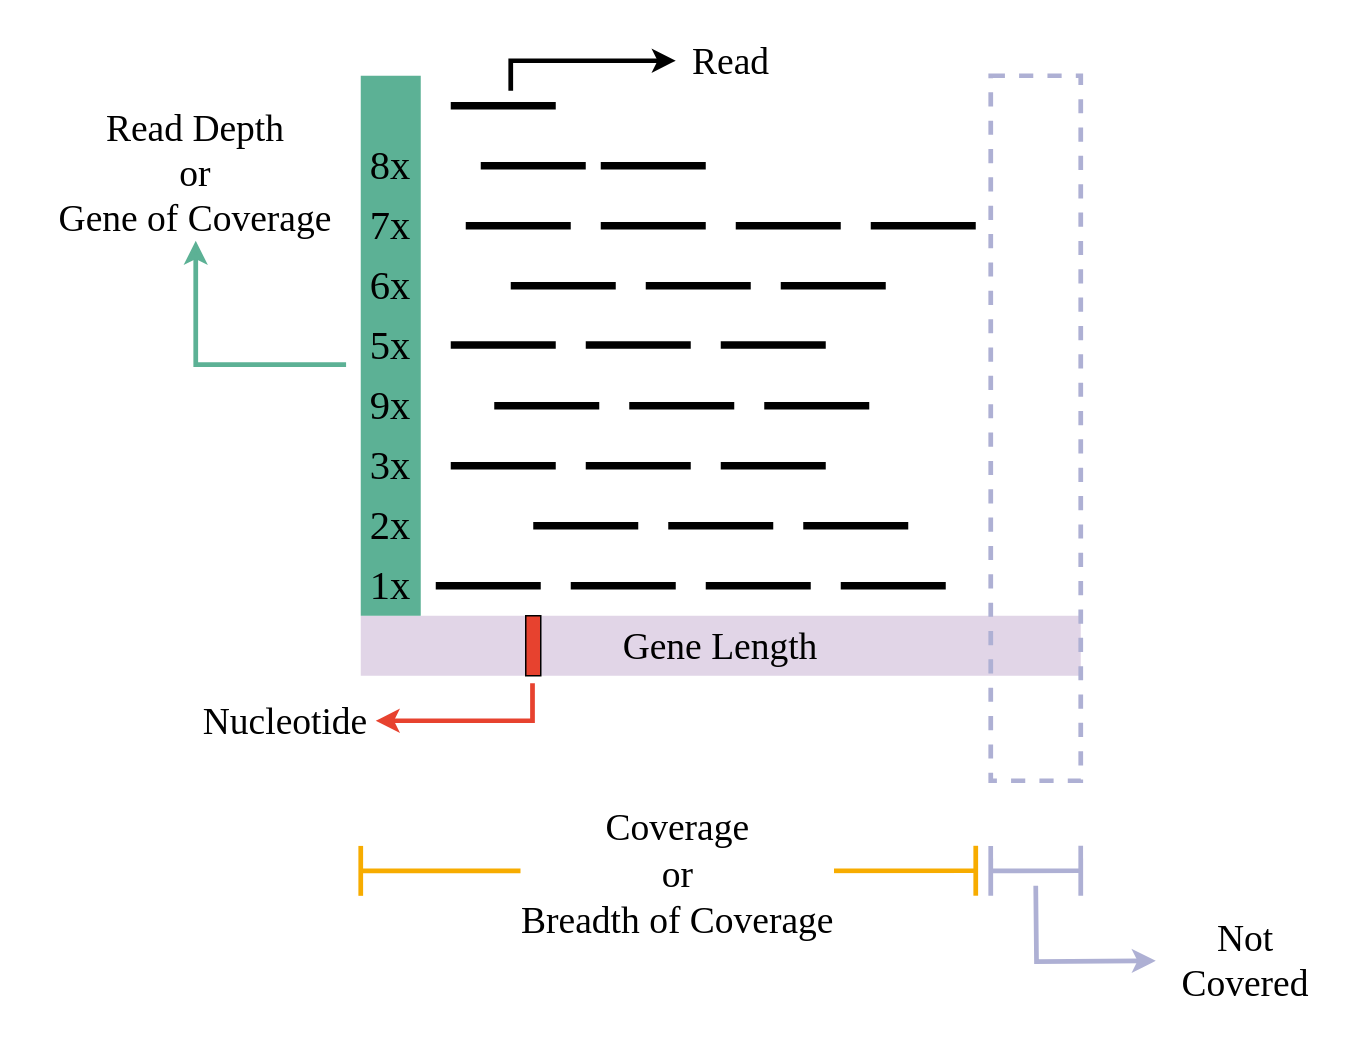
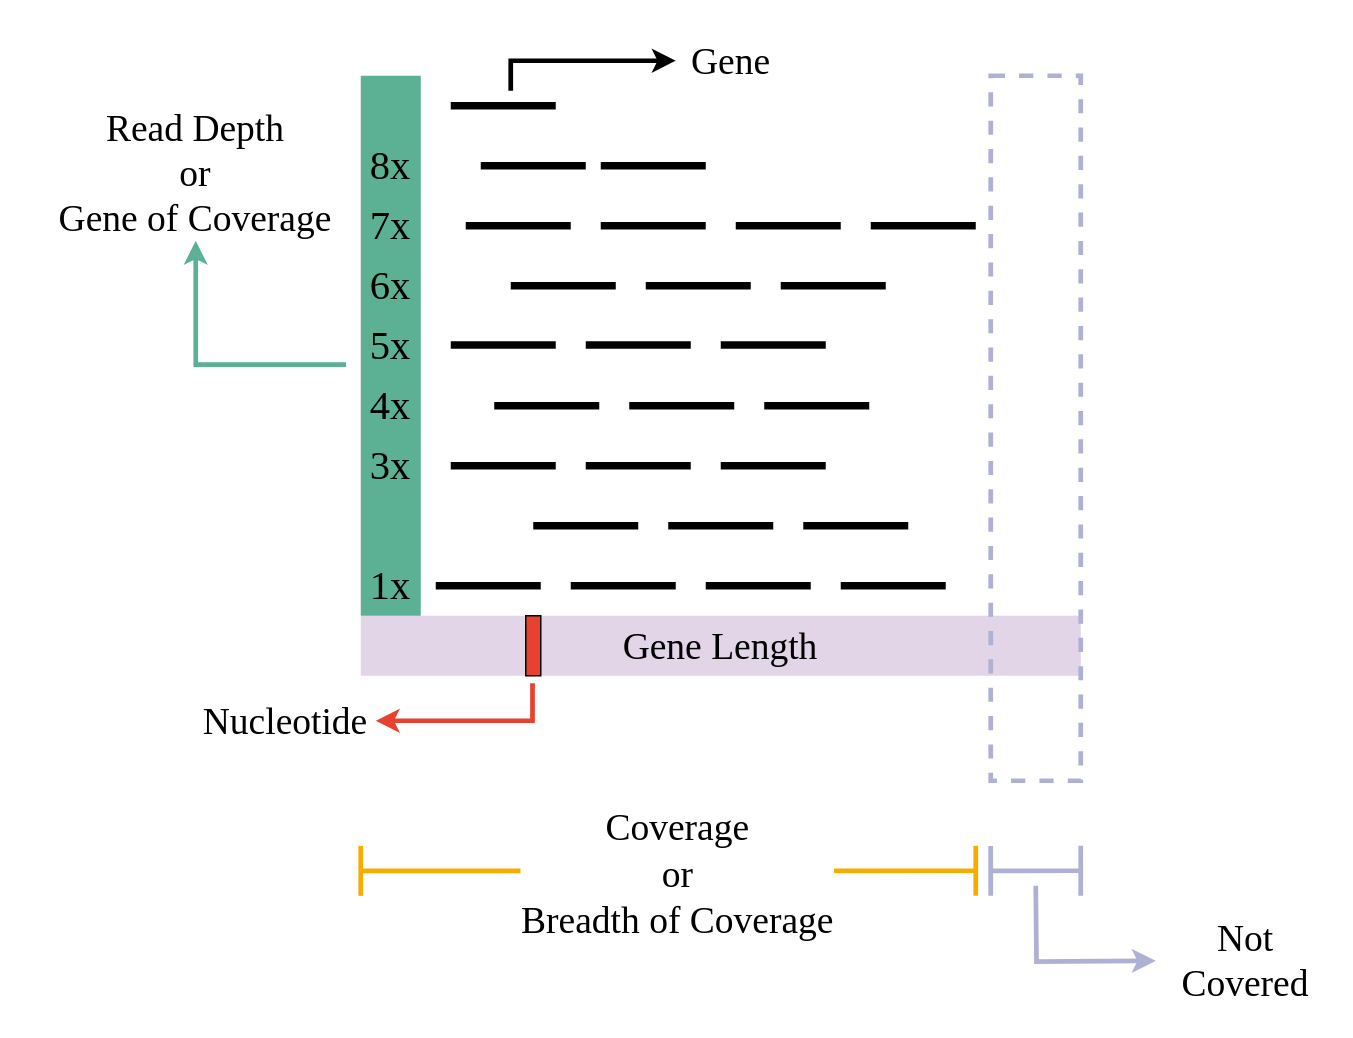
node "Read": label "Read" -> "Gene"
node "9x": label "9x" -> "4x"
node "2x": removed
